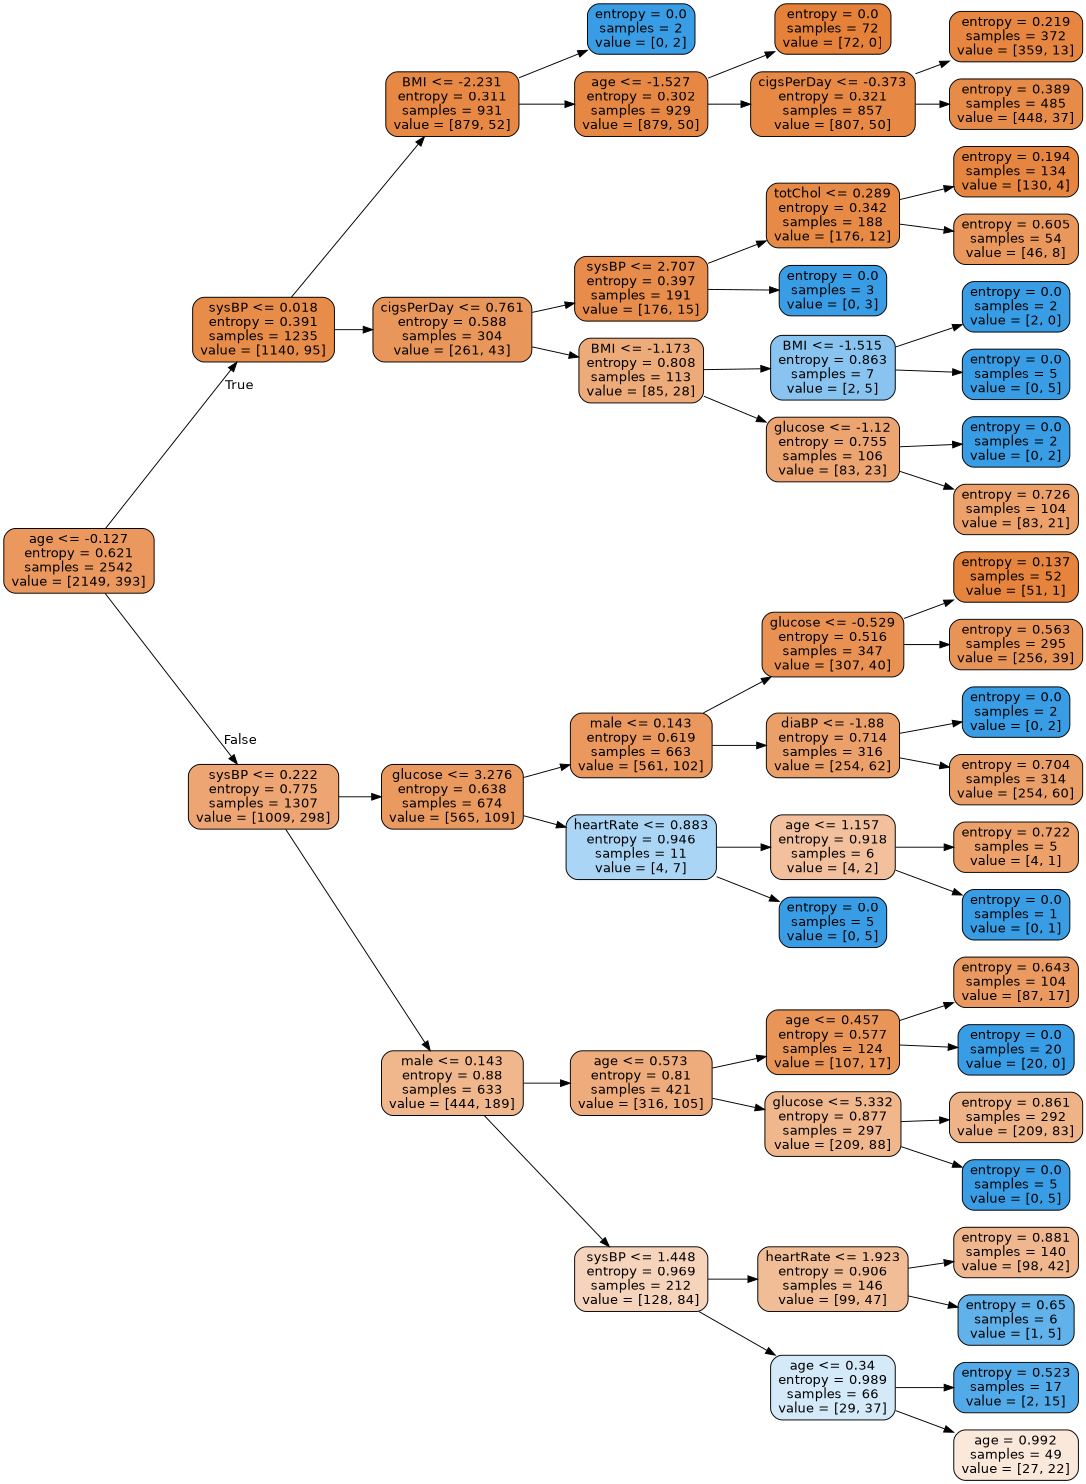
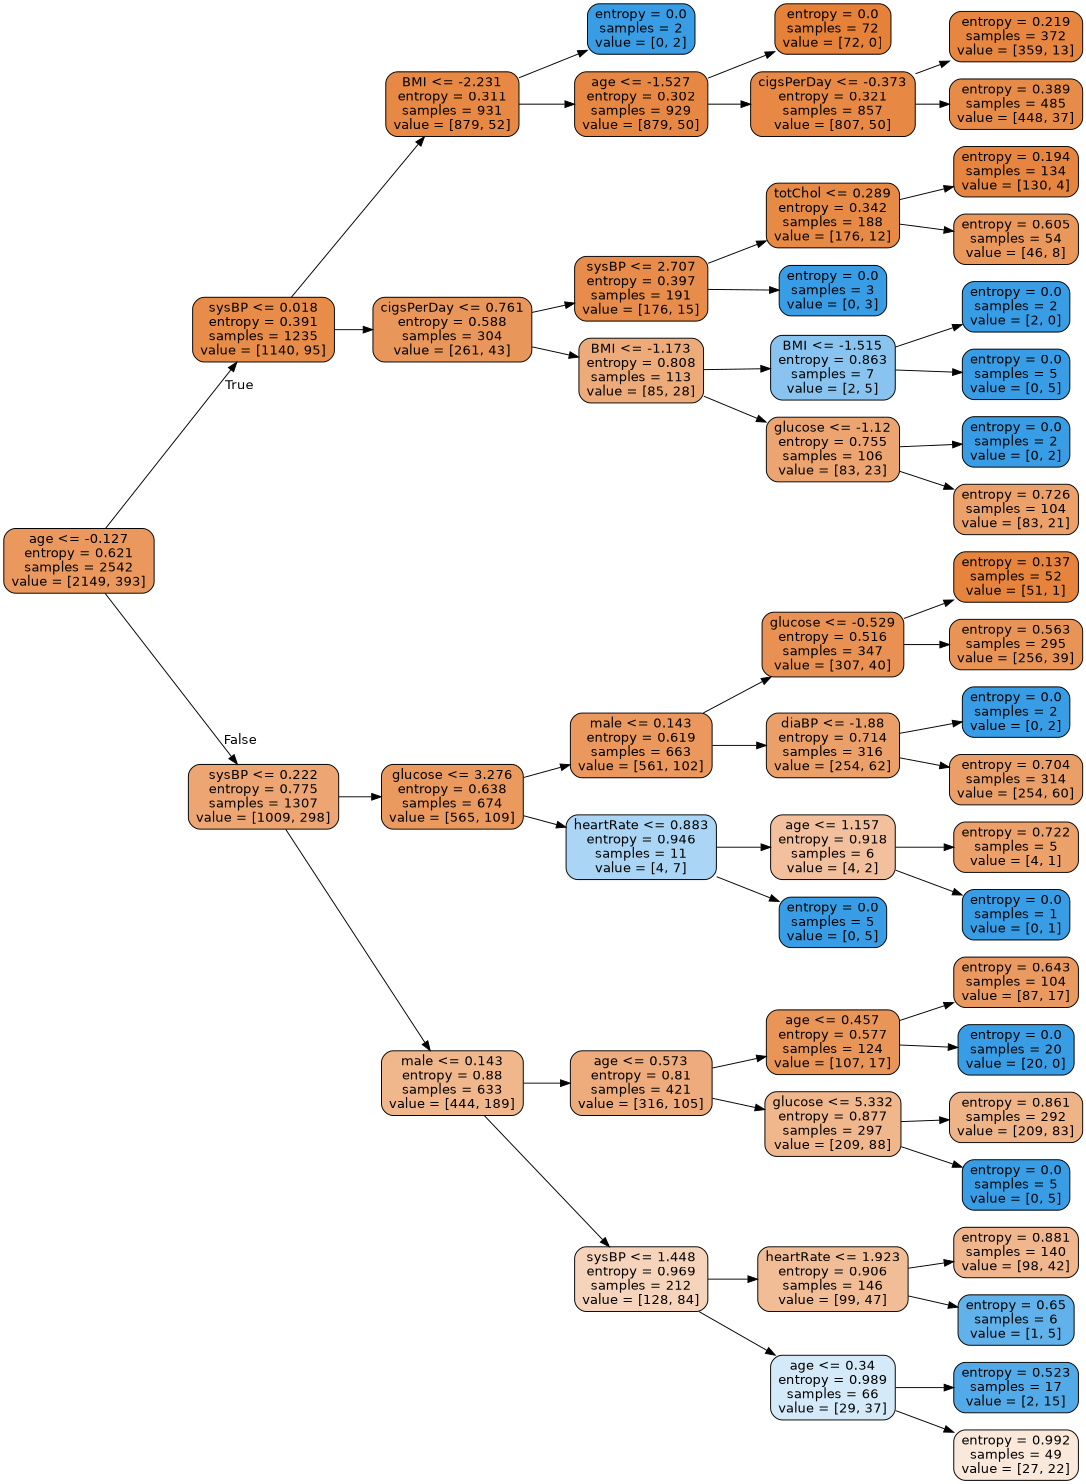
node "age = 0.992 samples = 49 value = [27, 22]": label "age = 0.992 samples = 49 value = [27, 22]" -> "entropy = 0.992 samples = 49 value = [27, 22]"
